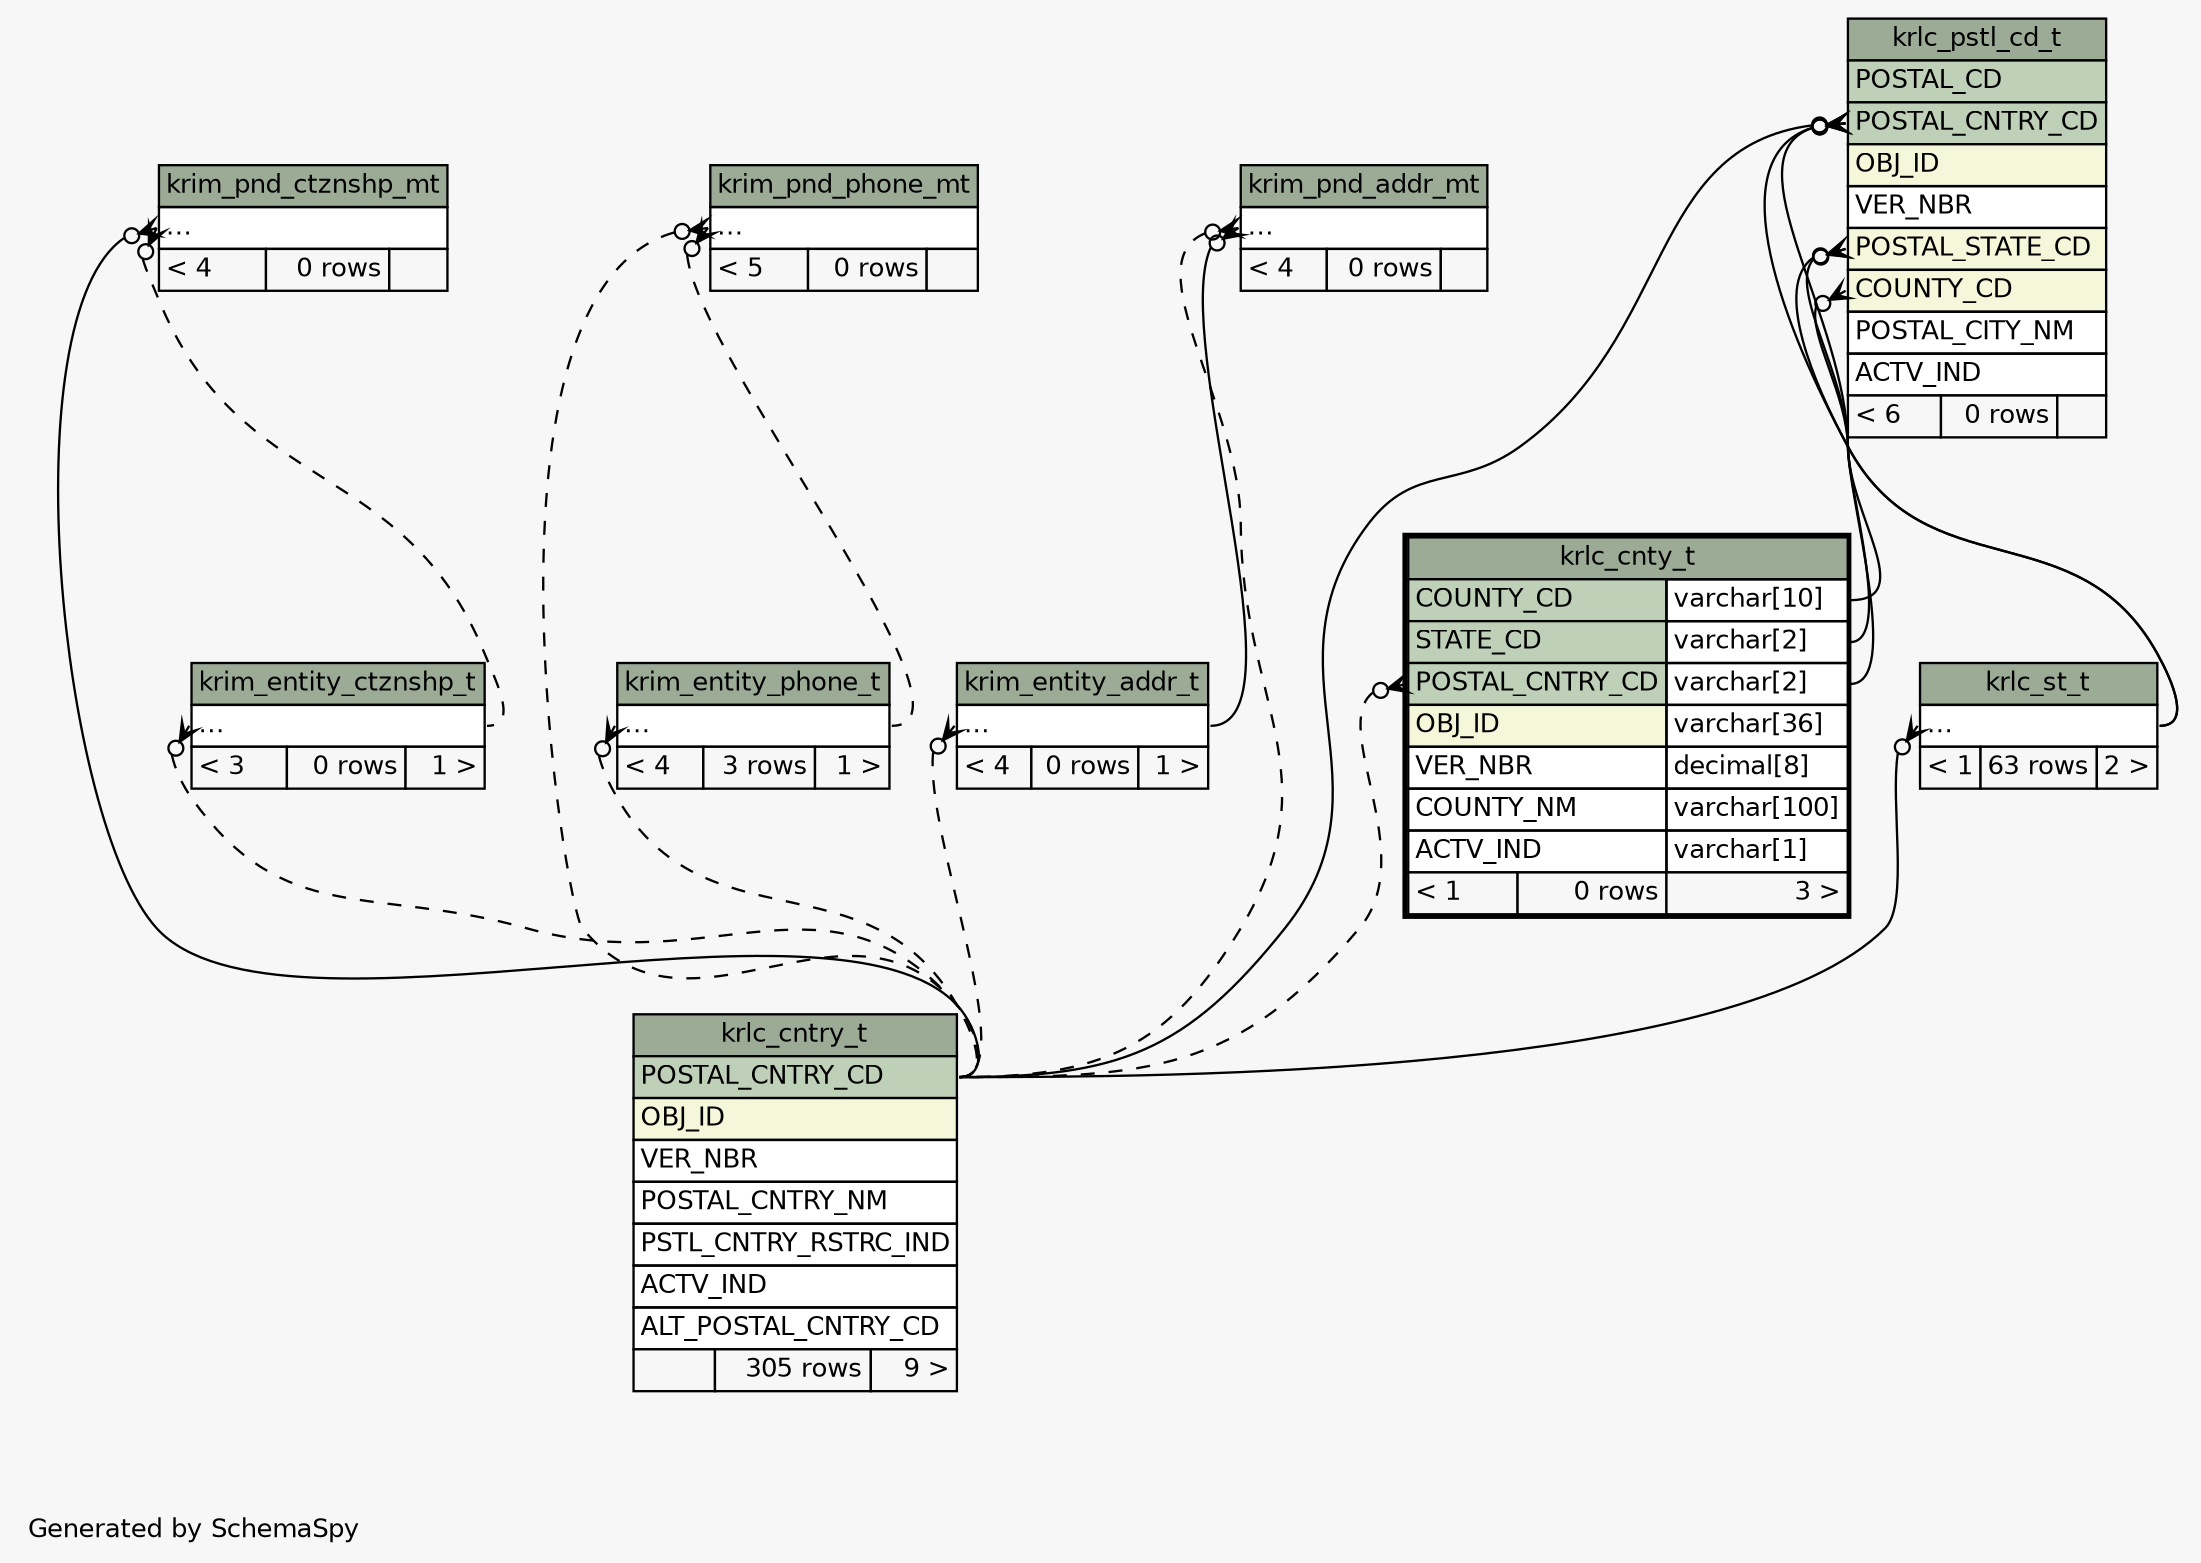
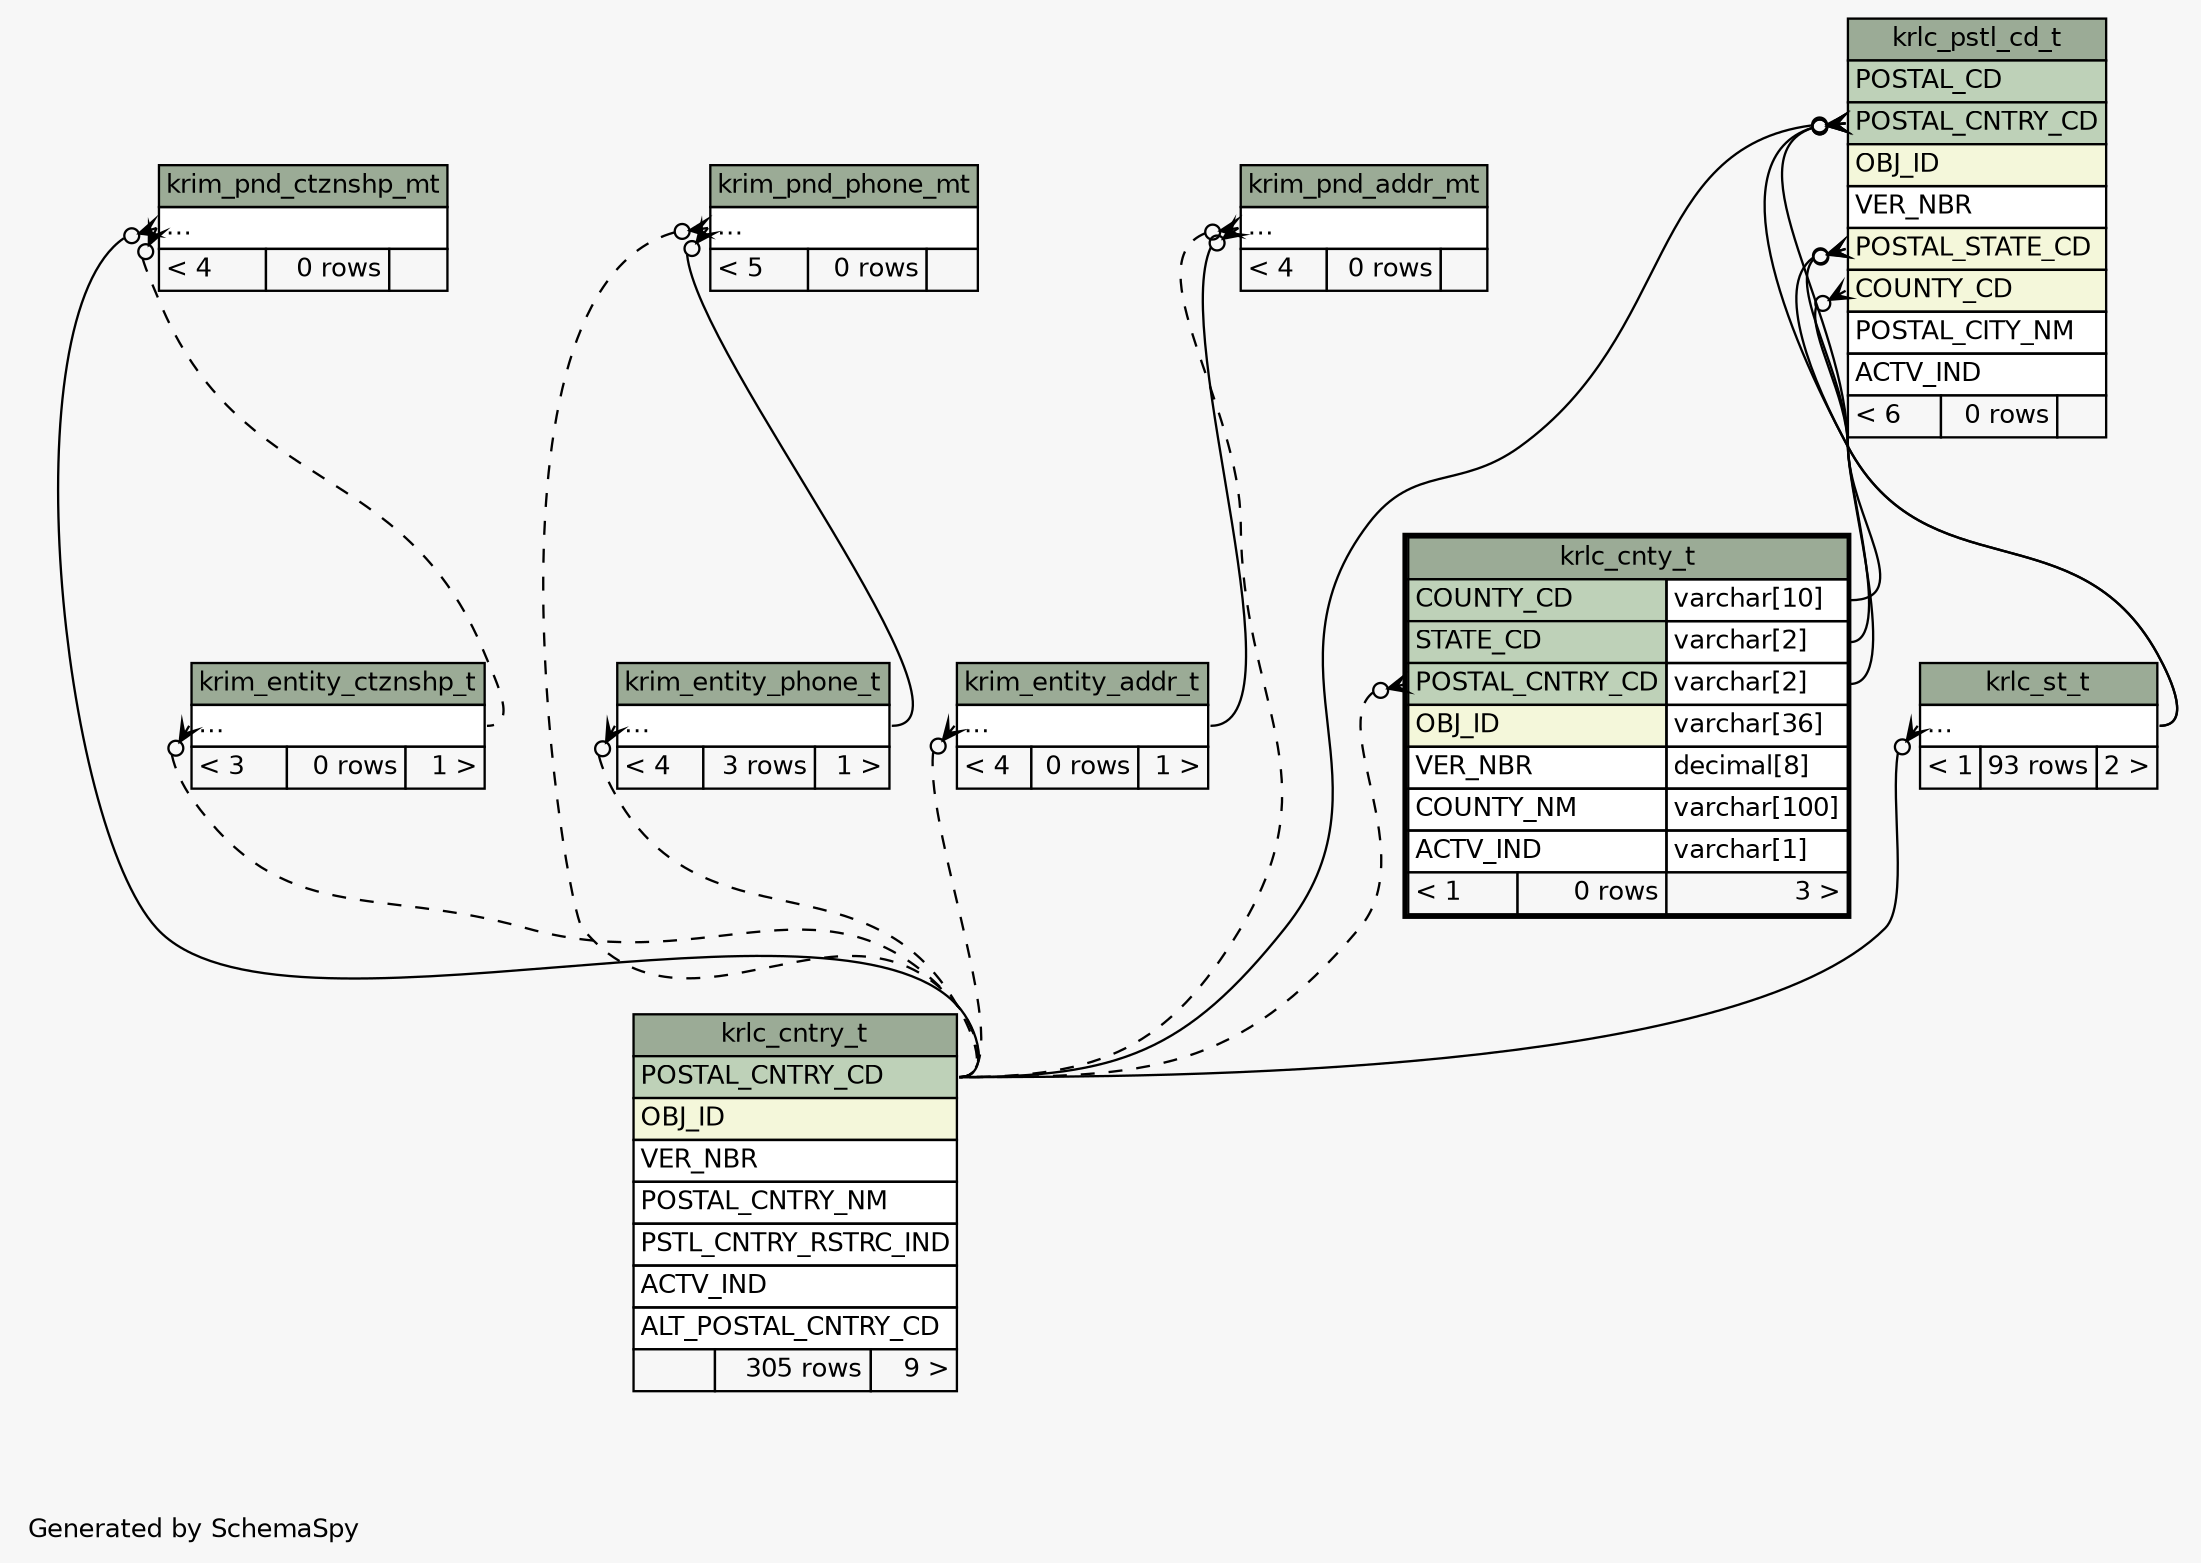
edge "krim_entity_phone_t" -> "krim_pnd_phone_mt": style dashed -> solid
node "krlc_st_t": text "63 rows" -> "93 rows"
